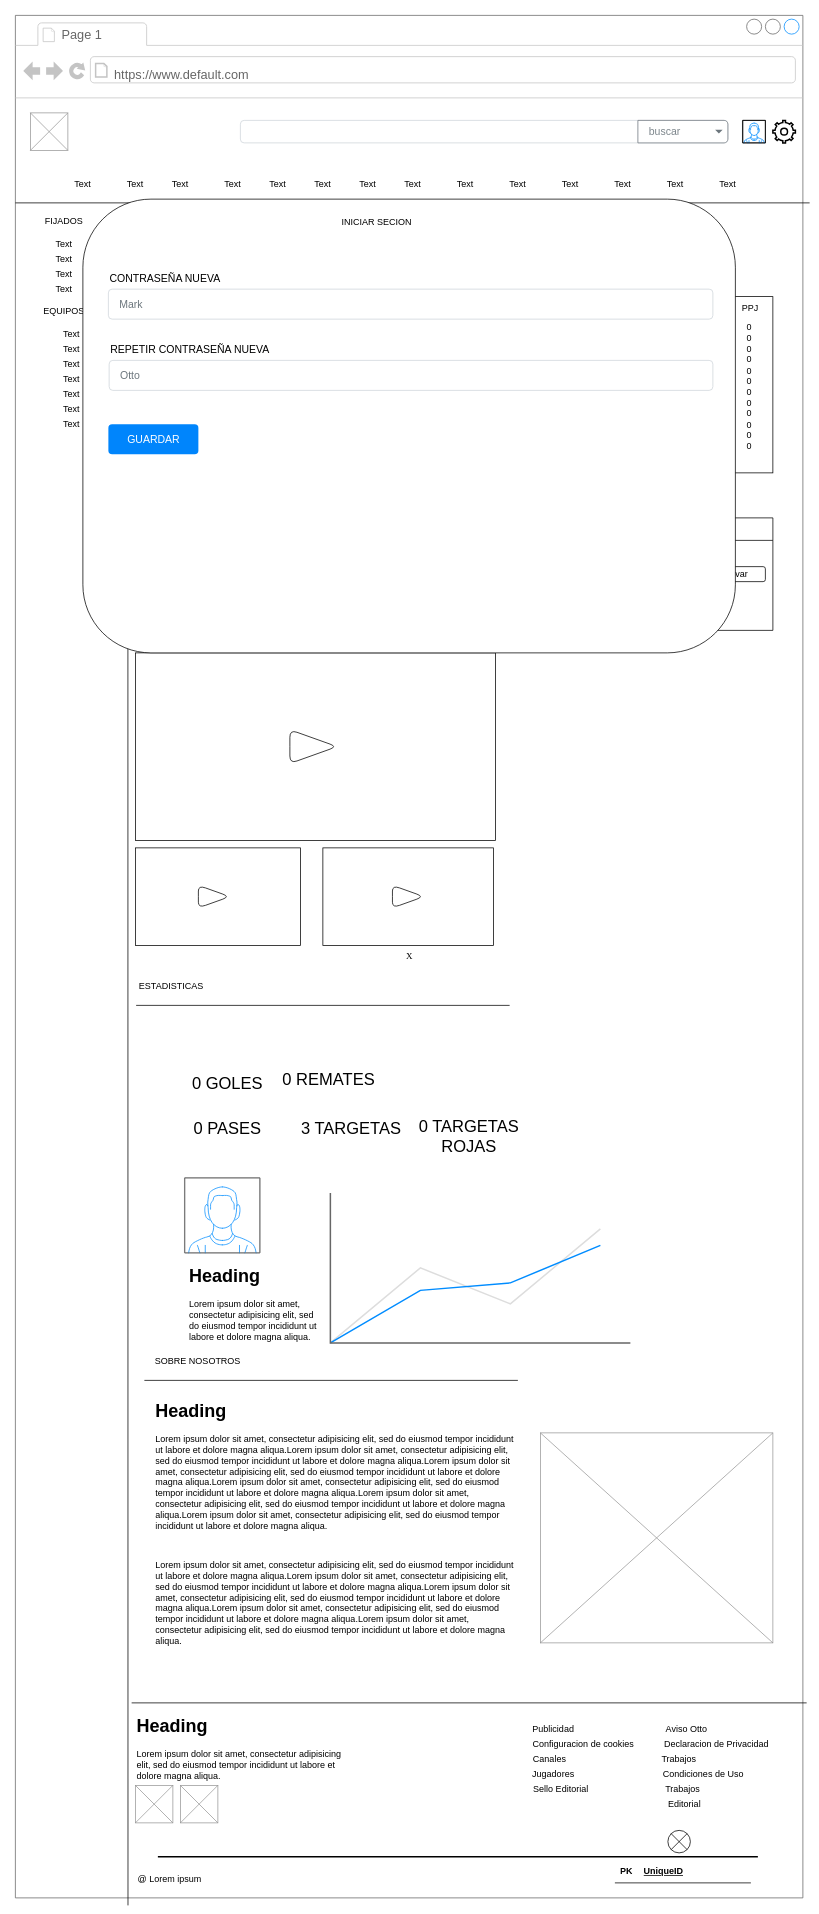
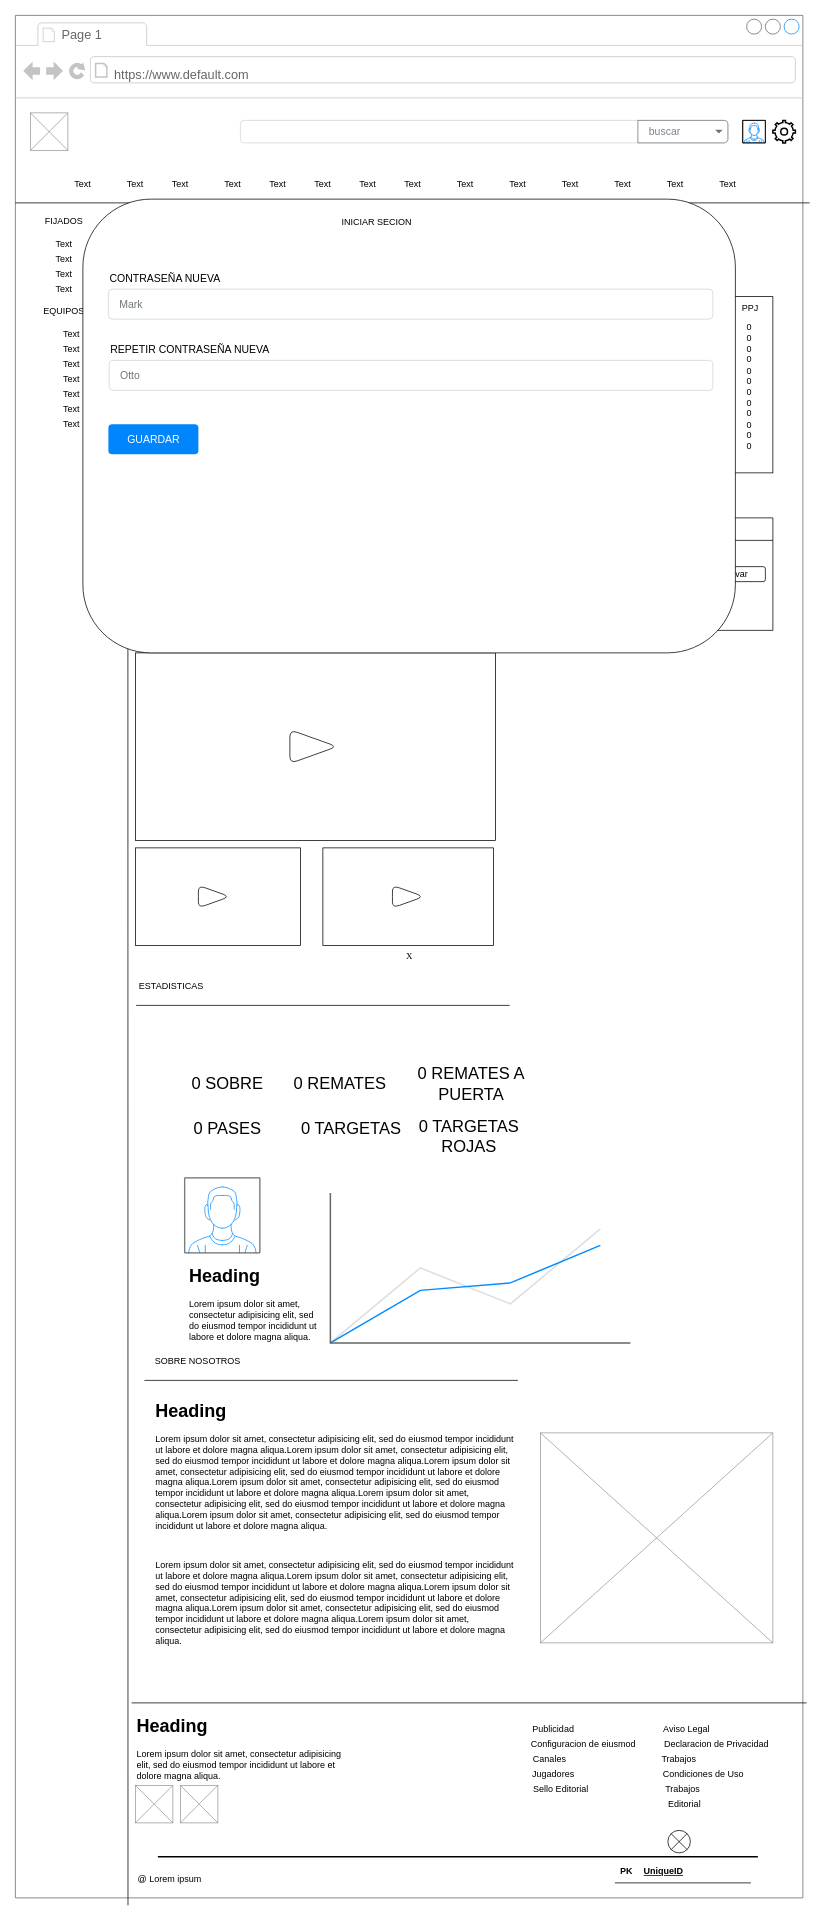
node "0 REMATES": moved (329, 1080) -> (340, 1084)
node "0 GOLES": label "0 GOLES" -> "0 SOBRE"
node "0 REMATES A PUERTA": added
node "3 TARGETAS": label "3 TARGETAS" -> "0 TARGETAS"
node "Aviso Otto": label "Aviso Otto" -> "Aviso Legal"
node "Configuracion de cookies": label "Configuracion de cookies" -> "Configuracion de eiusmod"
